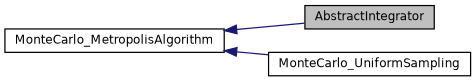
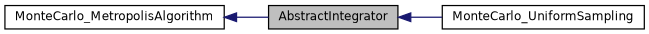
edge "MonteCarlo_UniformSampling" -> "MonteCarlo_MetropolisAlgorithm": now "MonteCarlo_UniformSampling" -> "AbstractIntegrator"
